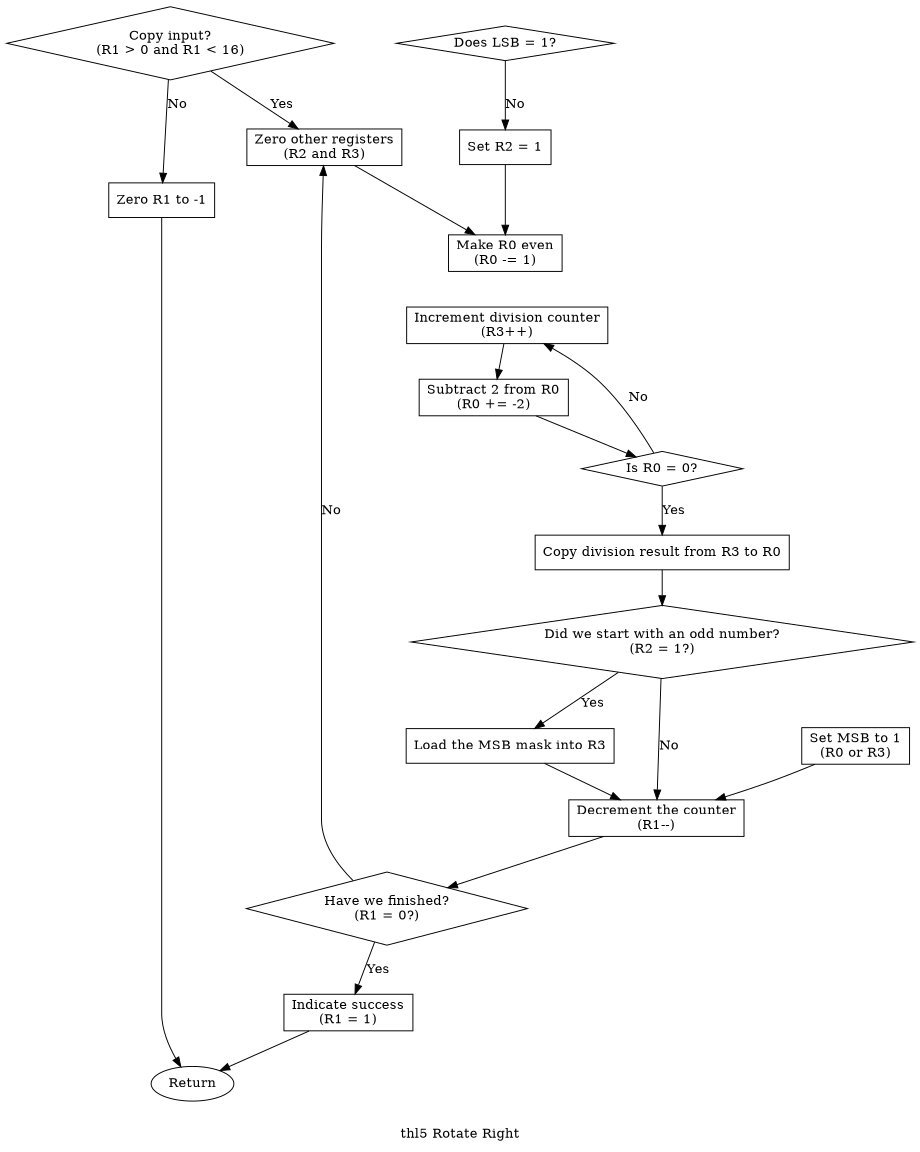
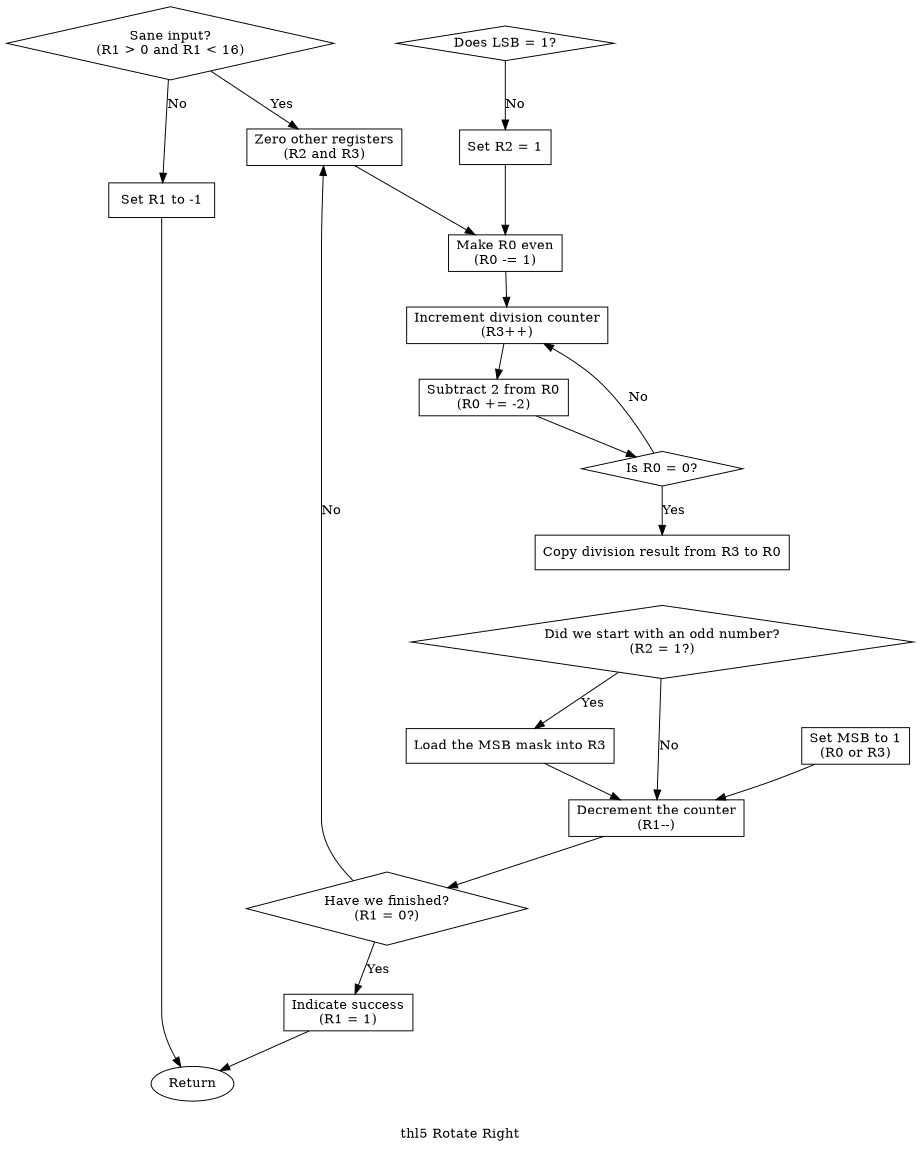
node "Copy input? (R1 > 0 and R1 < 16)": label "Copy input? (R1 > 0 and R1 < 16)" -> "Sane input? (R1 > 0 and R1 < 16)"
node "Zero R1 to -1": label "Zero R1 to -1" -> "Set R1 to -1"
edge "Make R0 even (R0 -= 1)" -> "Increment division counter (R3++)": added
edge "Copy division result from R3 to R0" -> "Did we start with an odd number? (R2 = 1?)": removed
